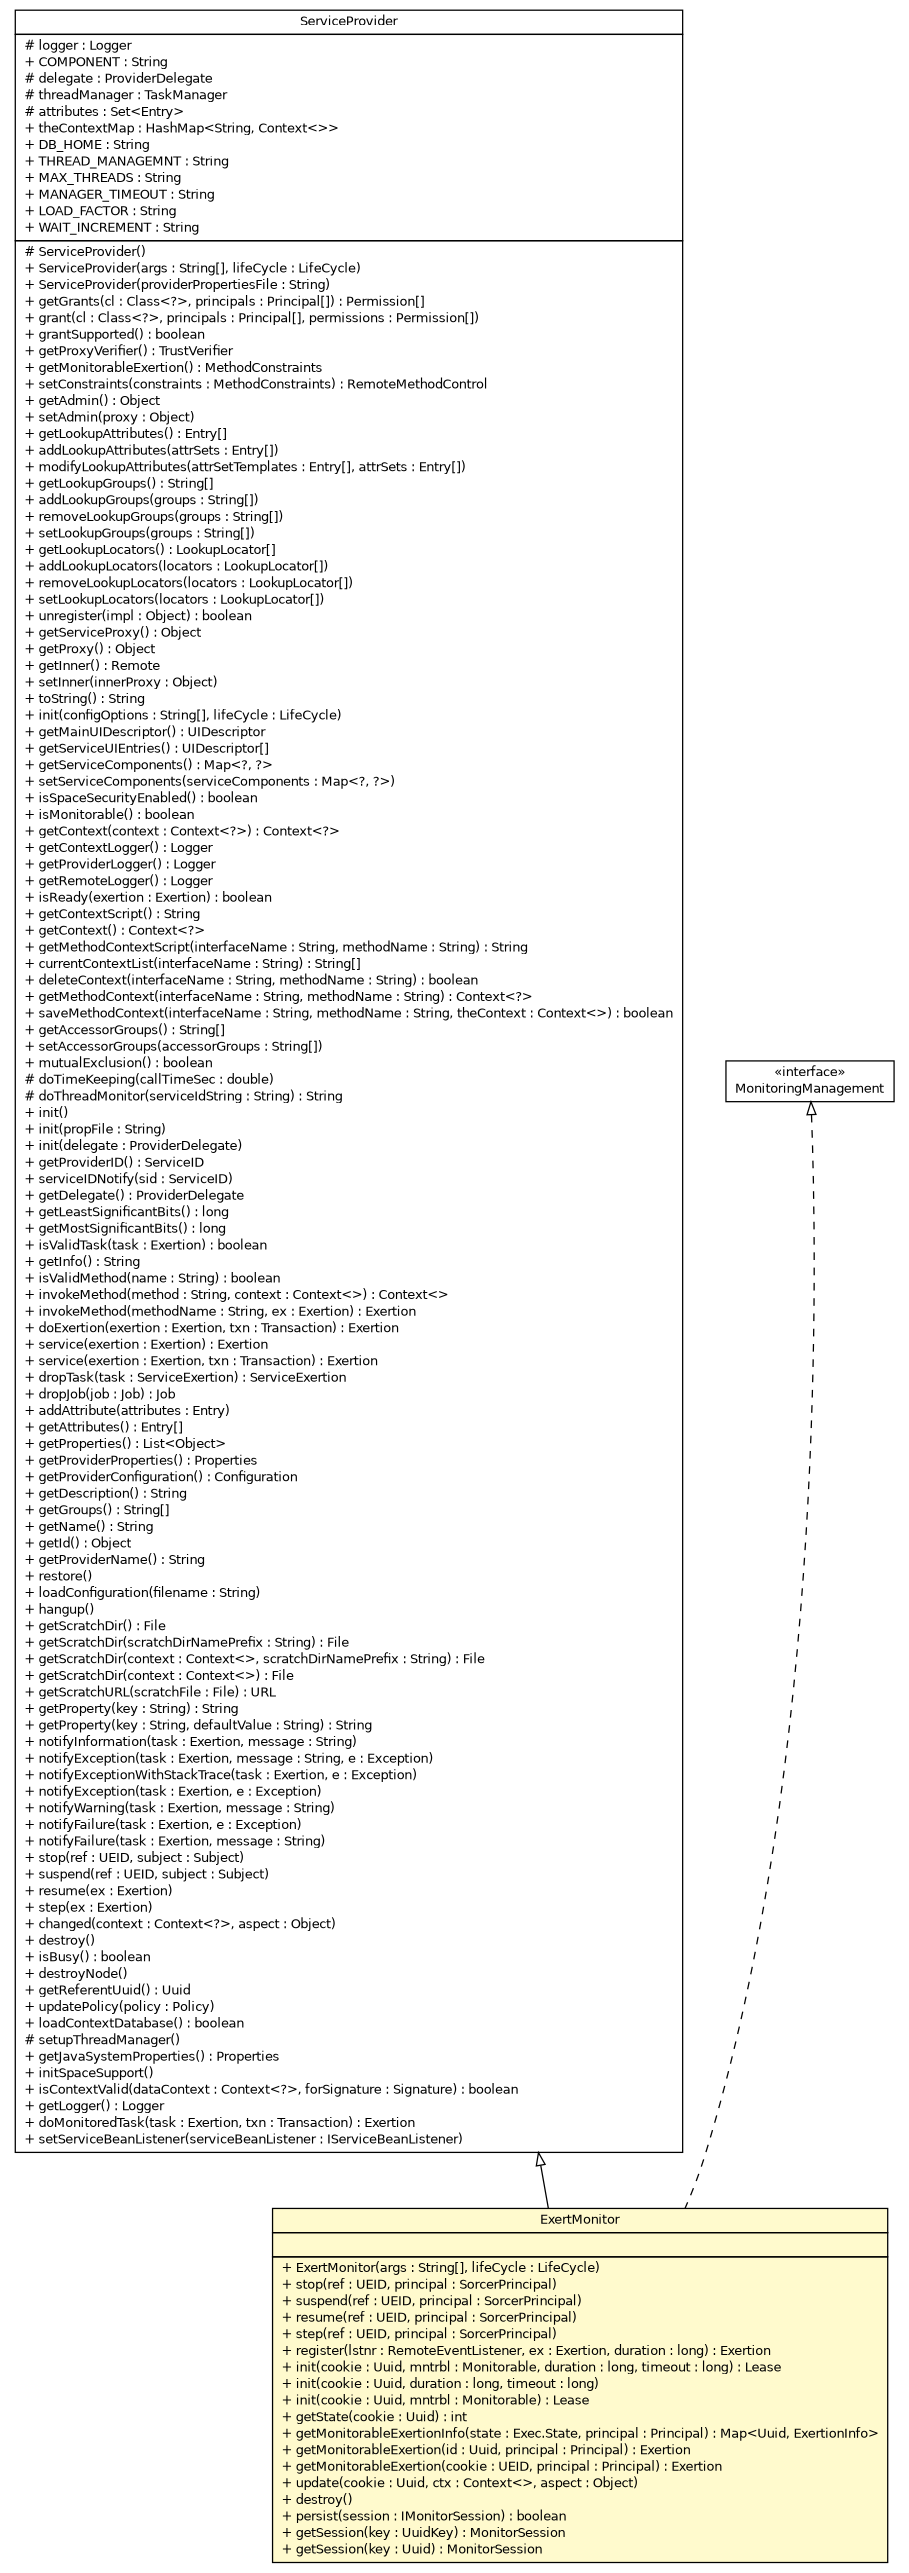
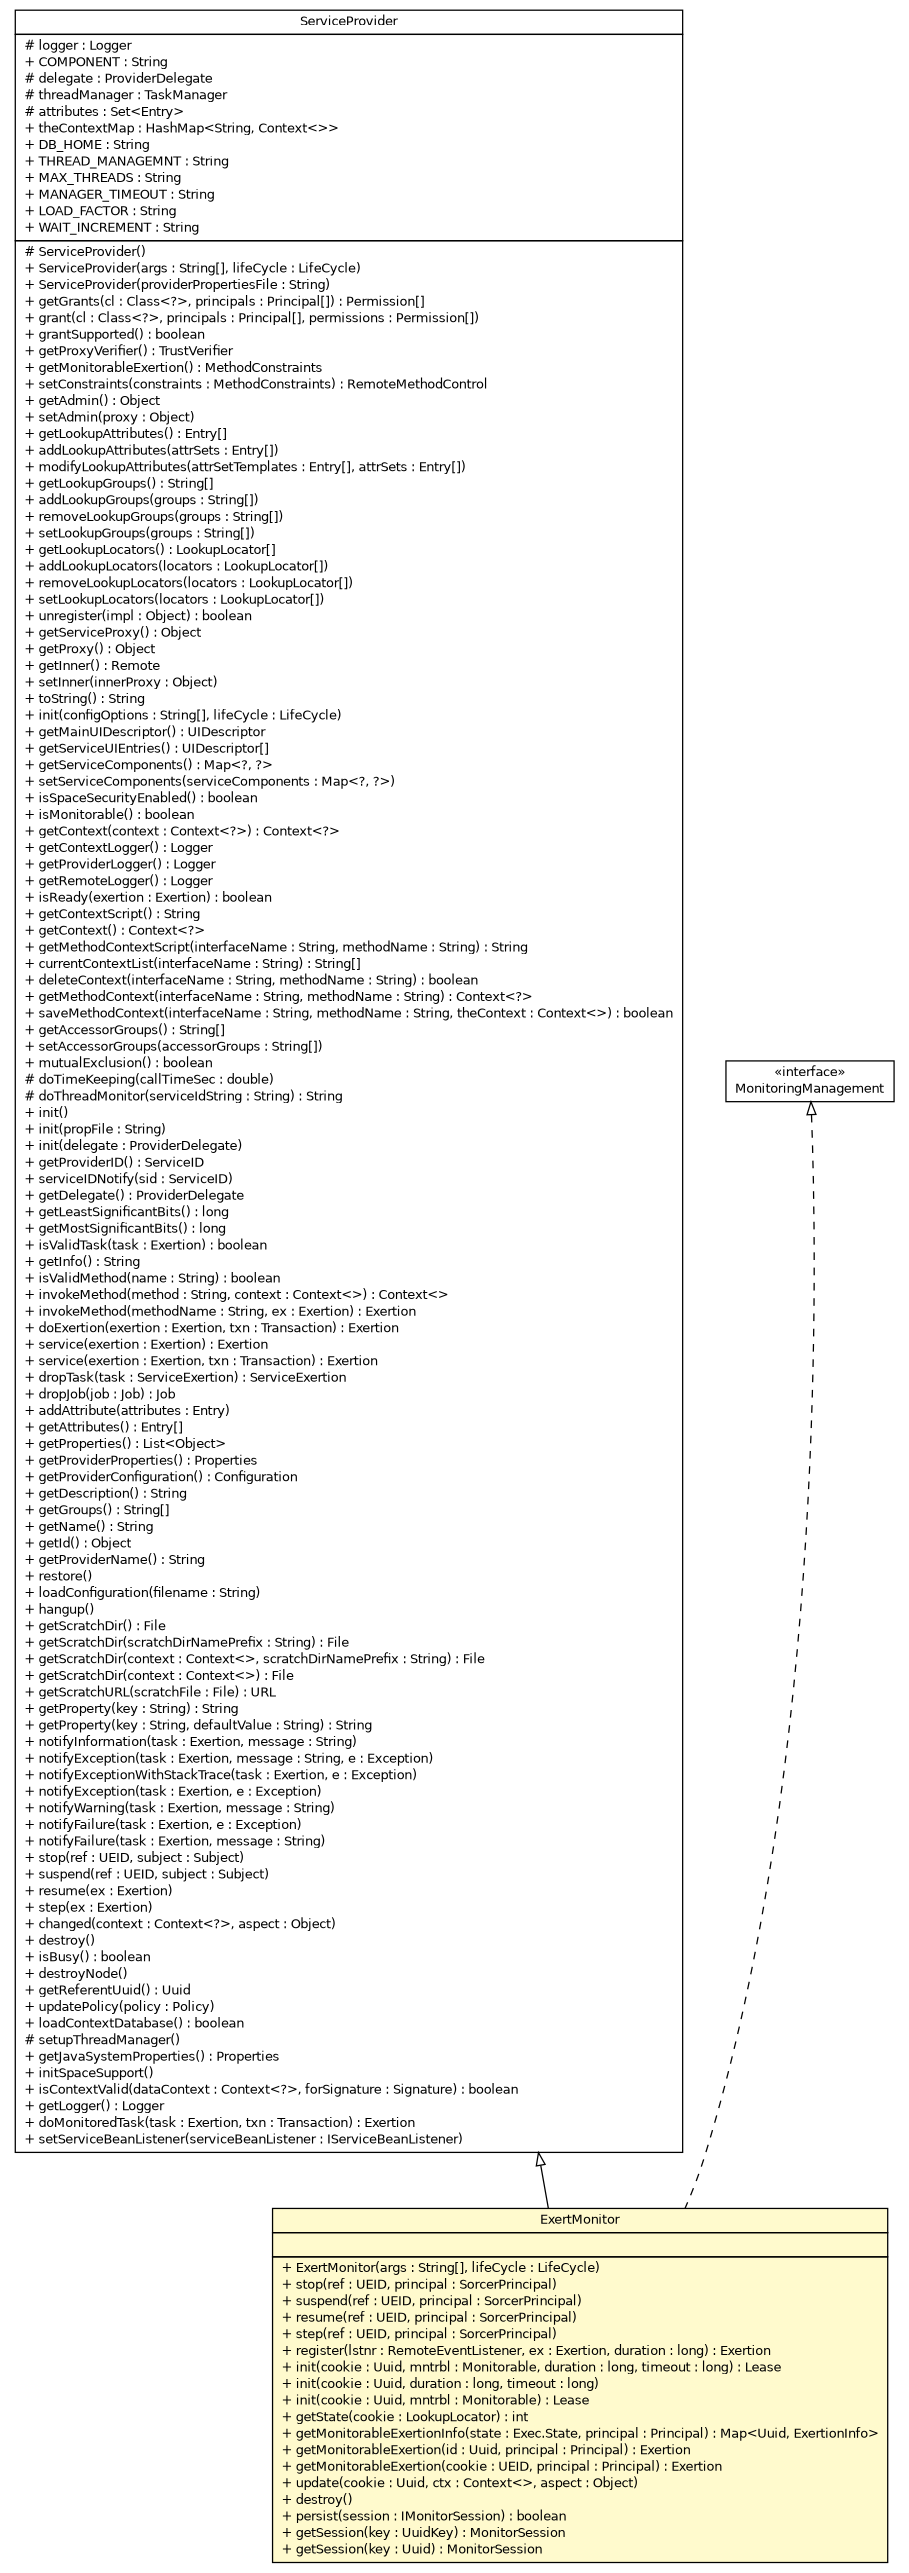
node "ExertMonitor": text "+ getState(cookie : Uuid) : int" -> "+ getState(cookie : LookupLocator) : int"
